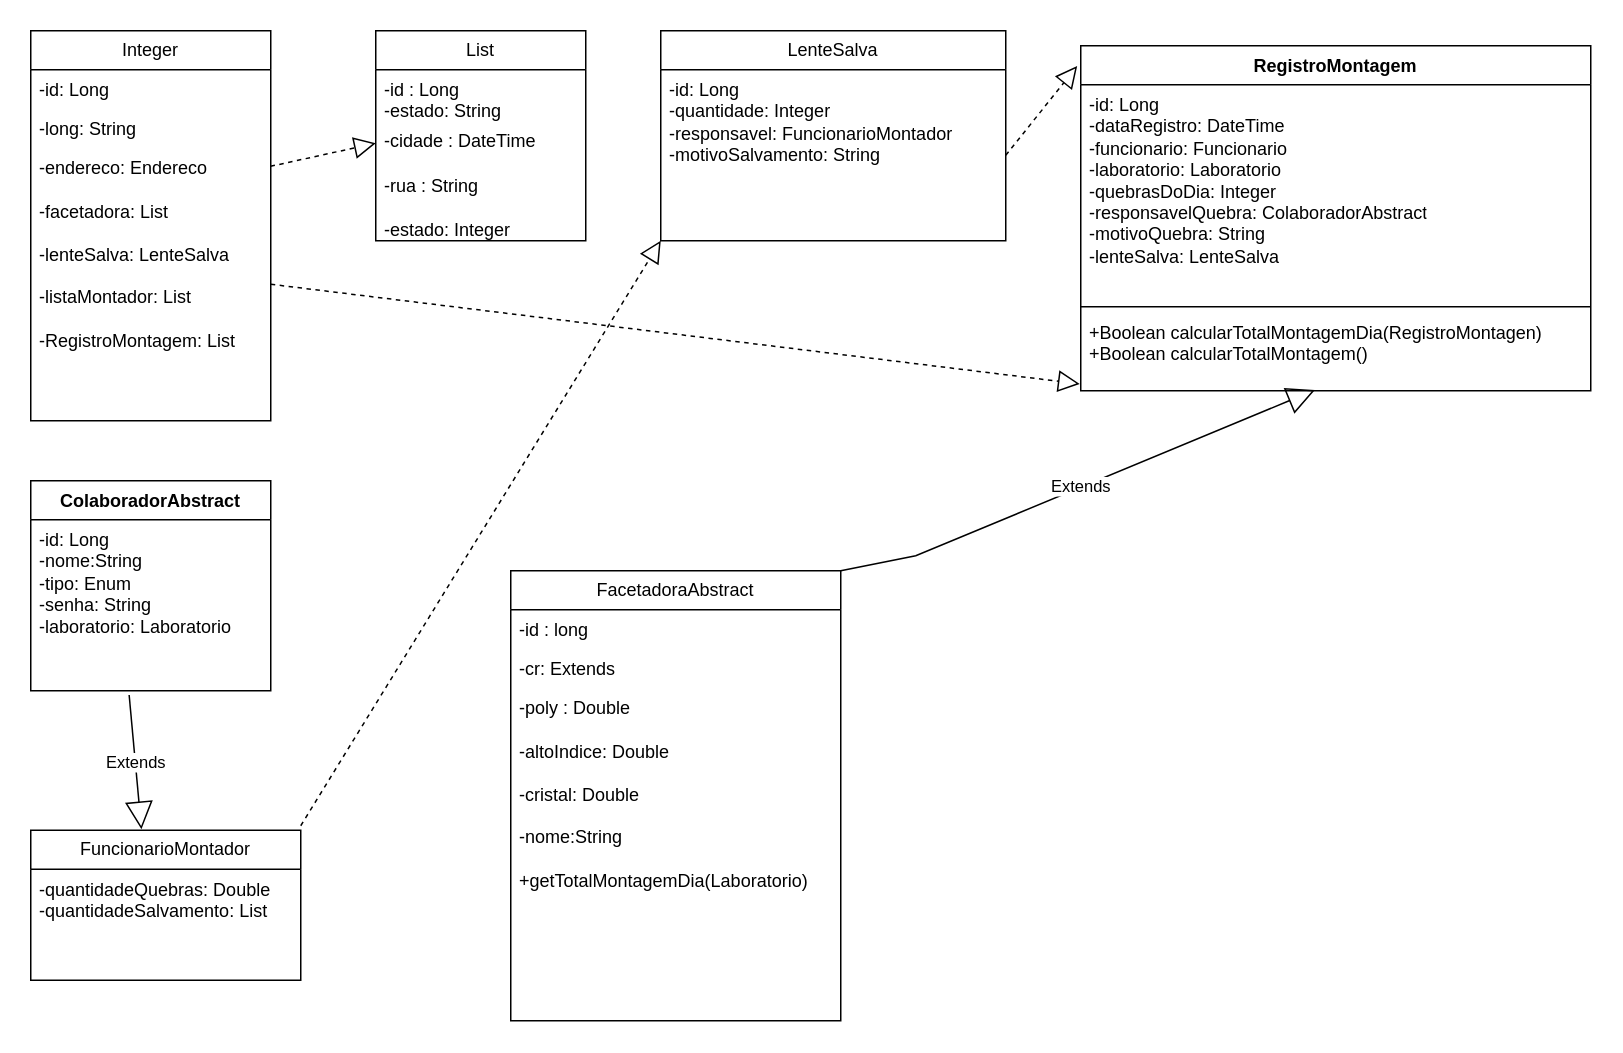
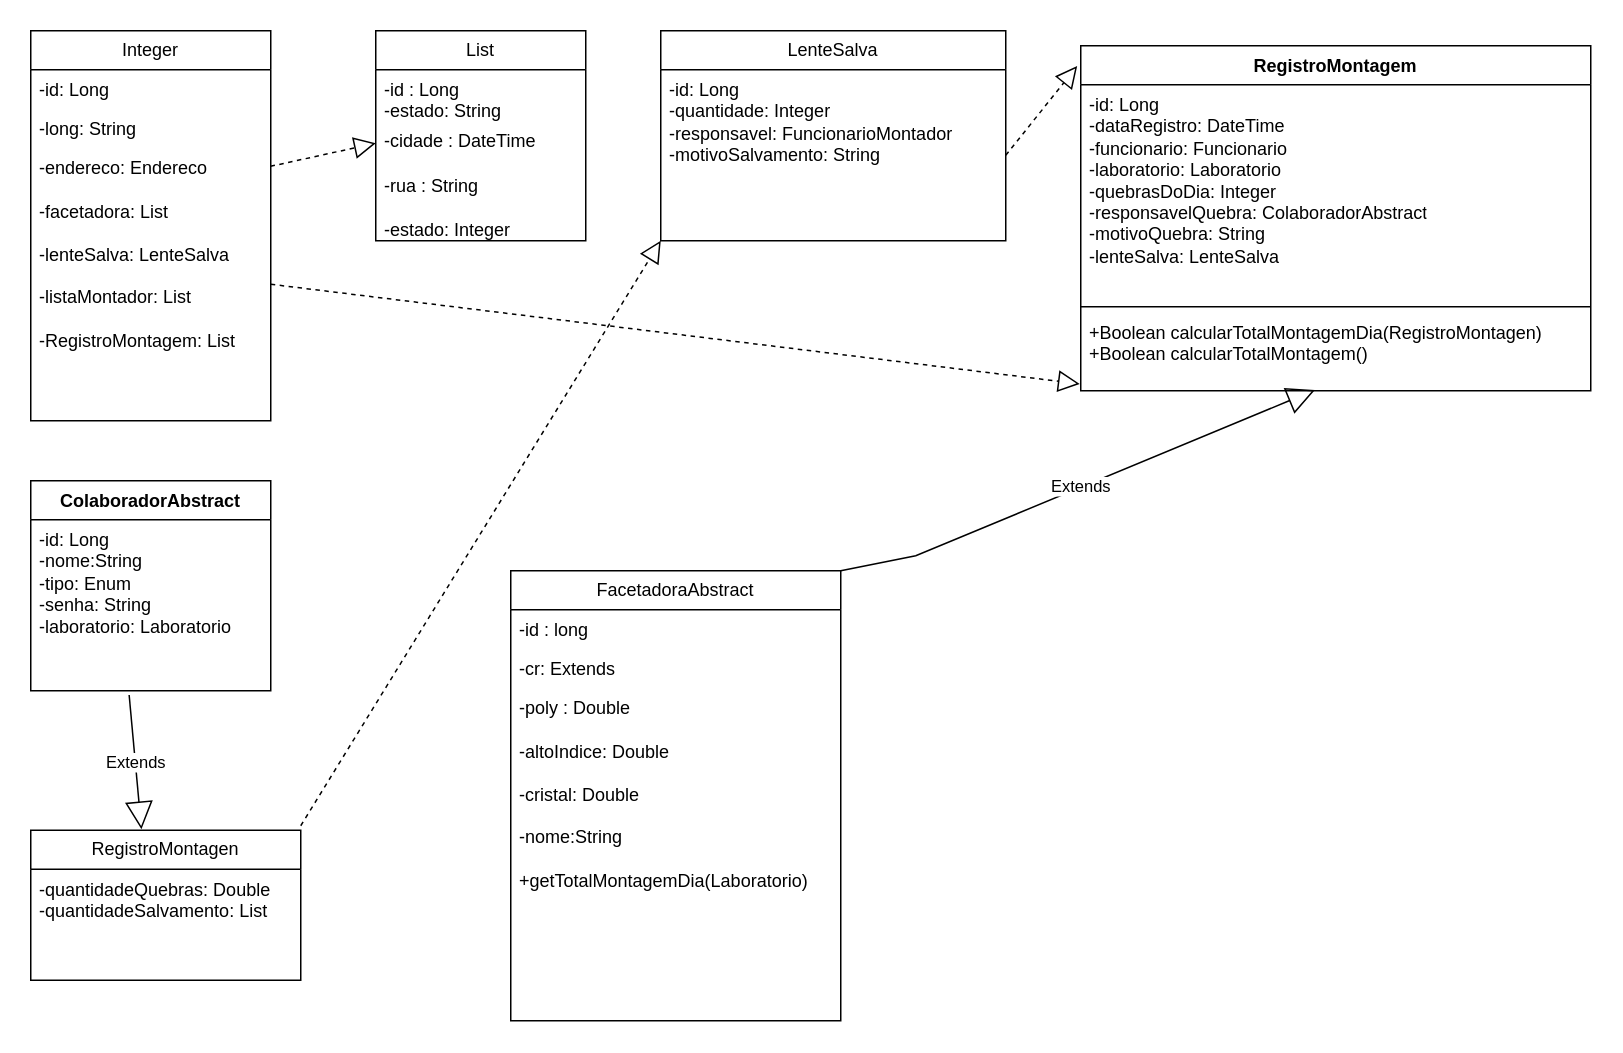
node "FuncionarioMontador": label "FuncionarioMontador" -> "RegistroMontagen"
